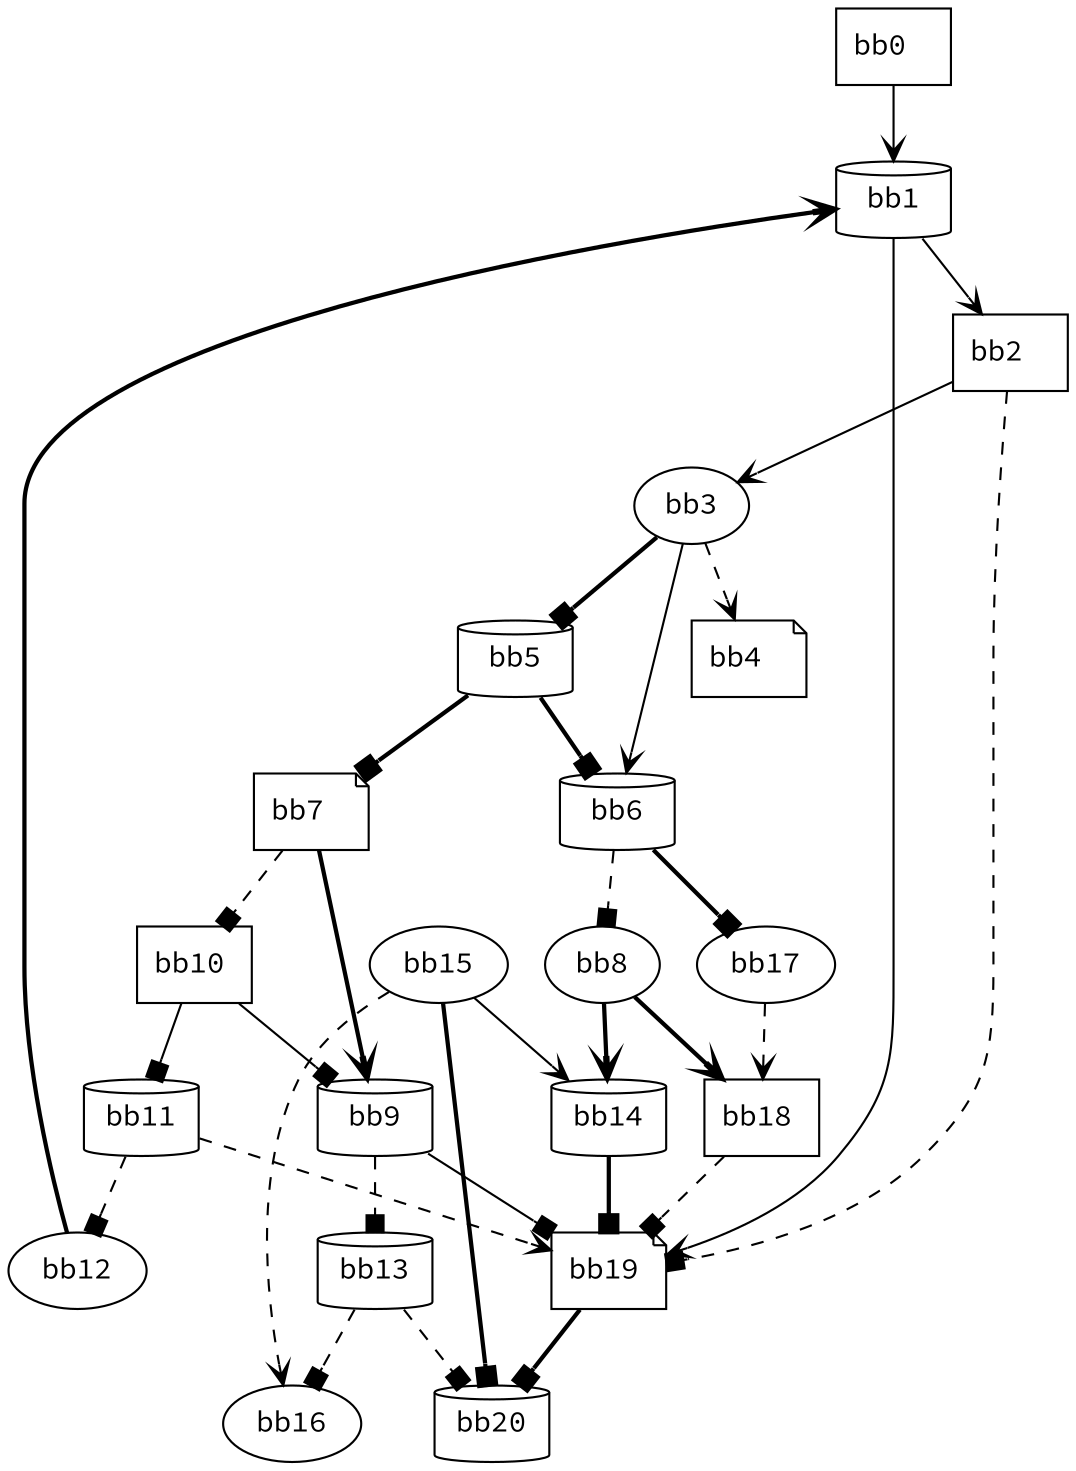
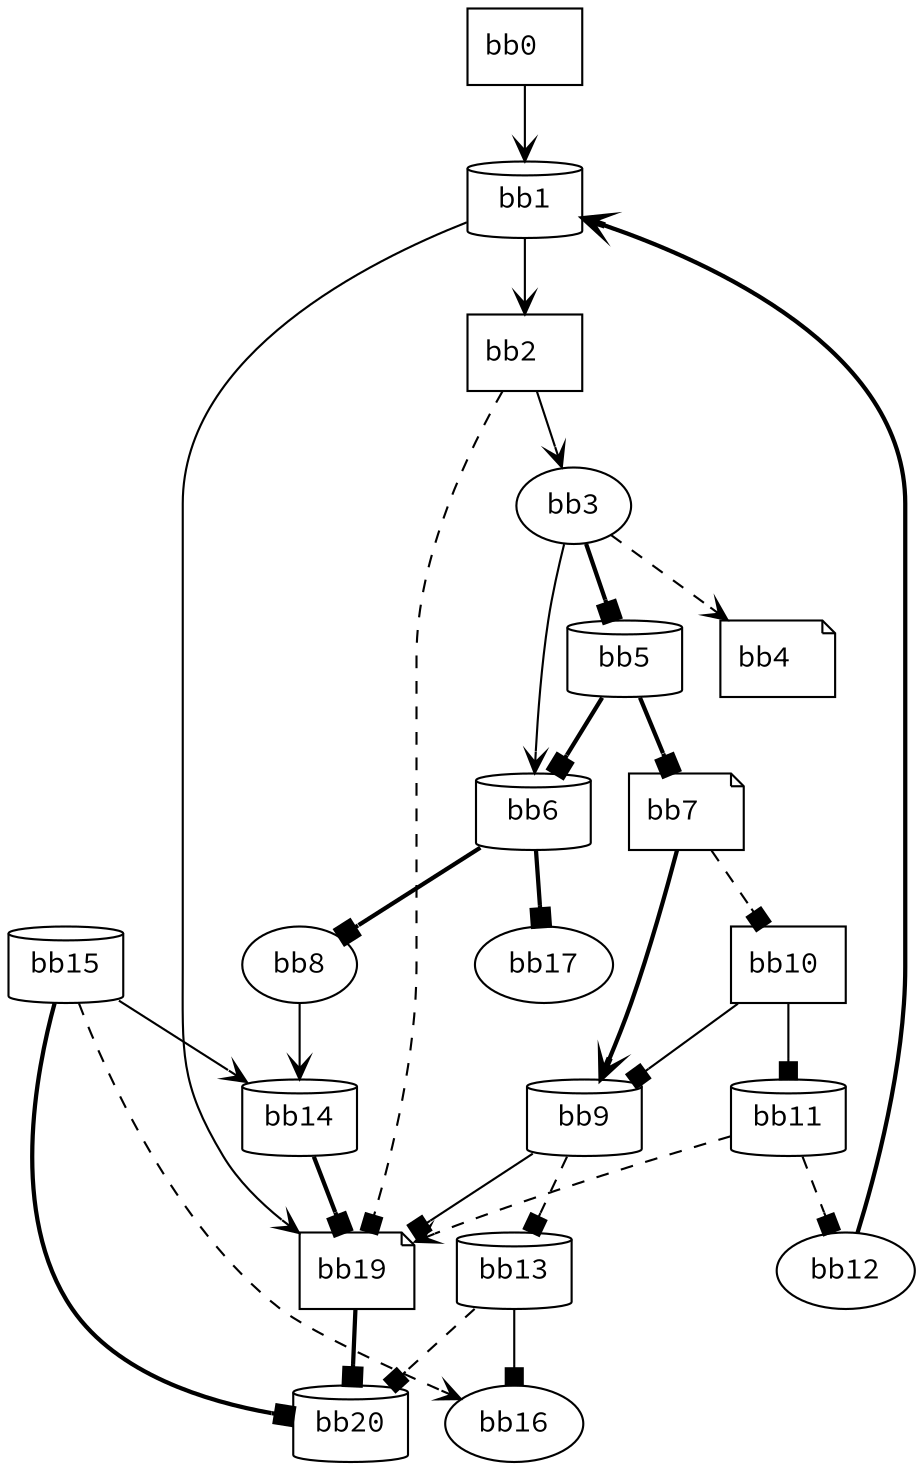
edge "bb6" -> "bb8": style dashed -> bold
node "bb15": shape ellipse -> cylinder
edge "bb8" -> "bb14": style bold -> solid
node "bb18": removed
edge "bb13" -> "bb16": style dashed -> solid
